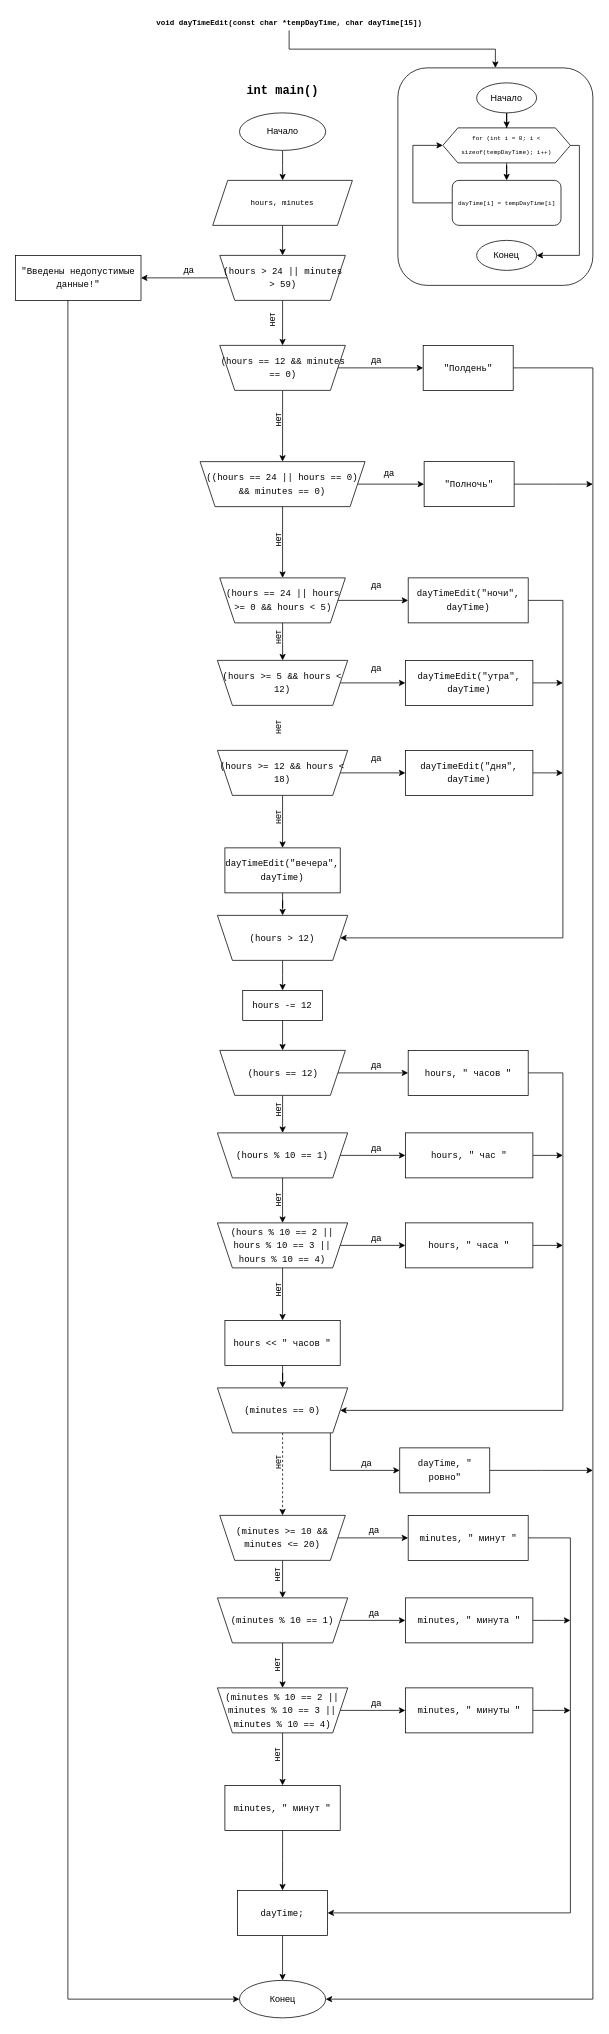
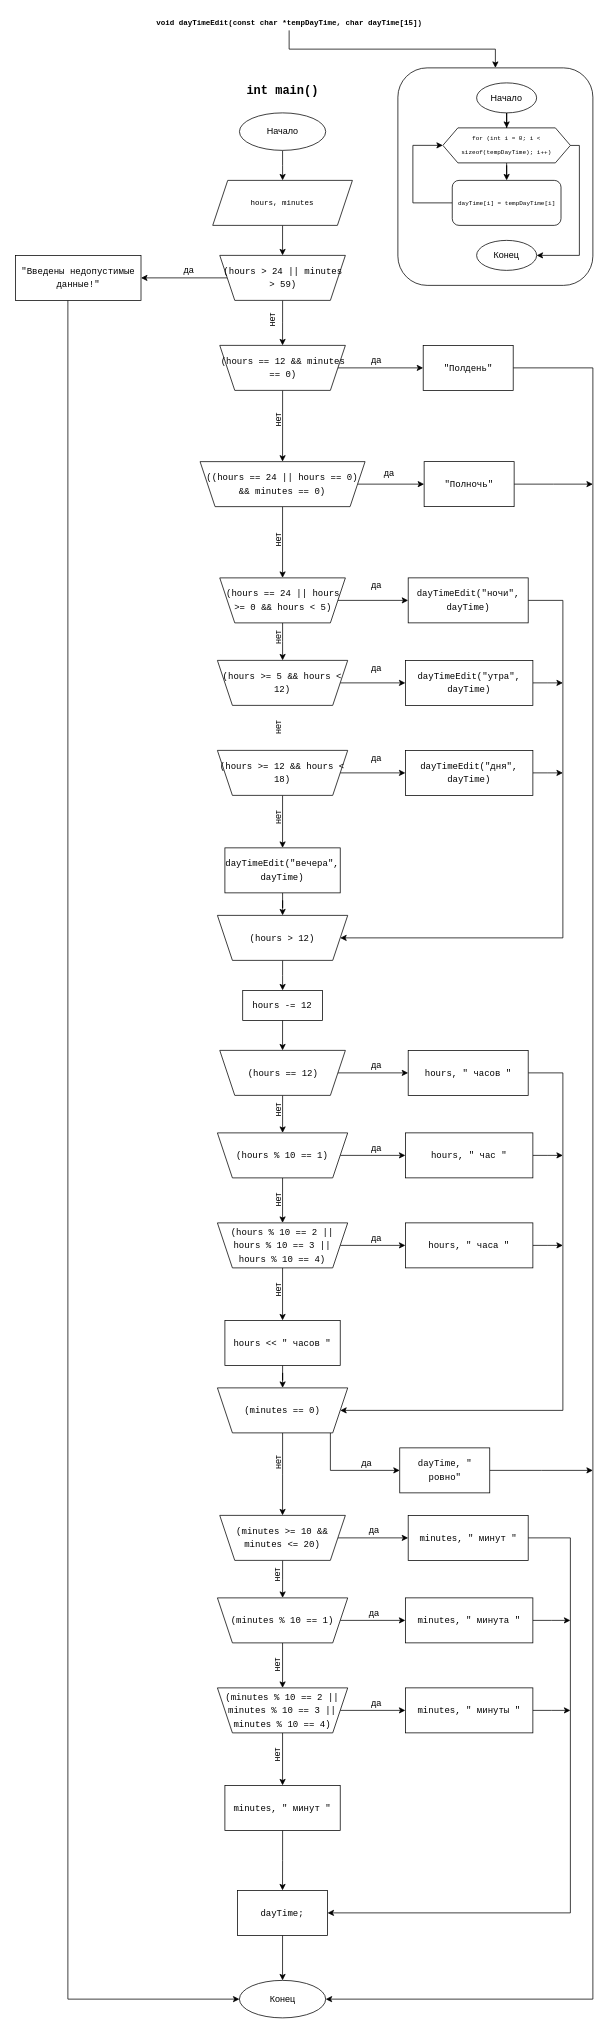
edge "(minutes == 0)" -> "(minutes >= 10 && minutes <= 20)": style dashed -> solid
